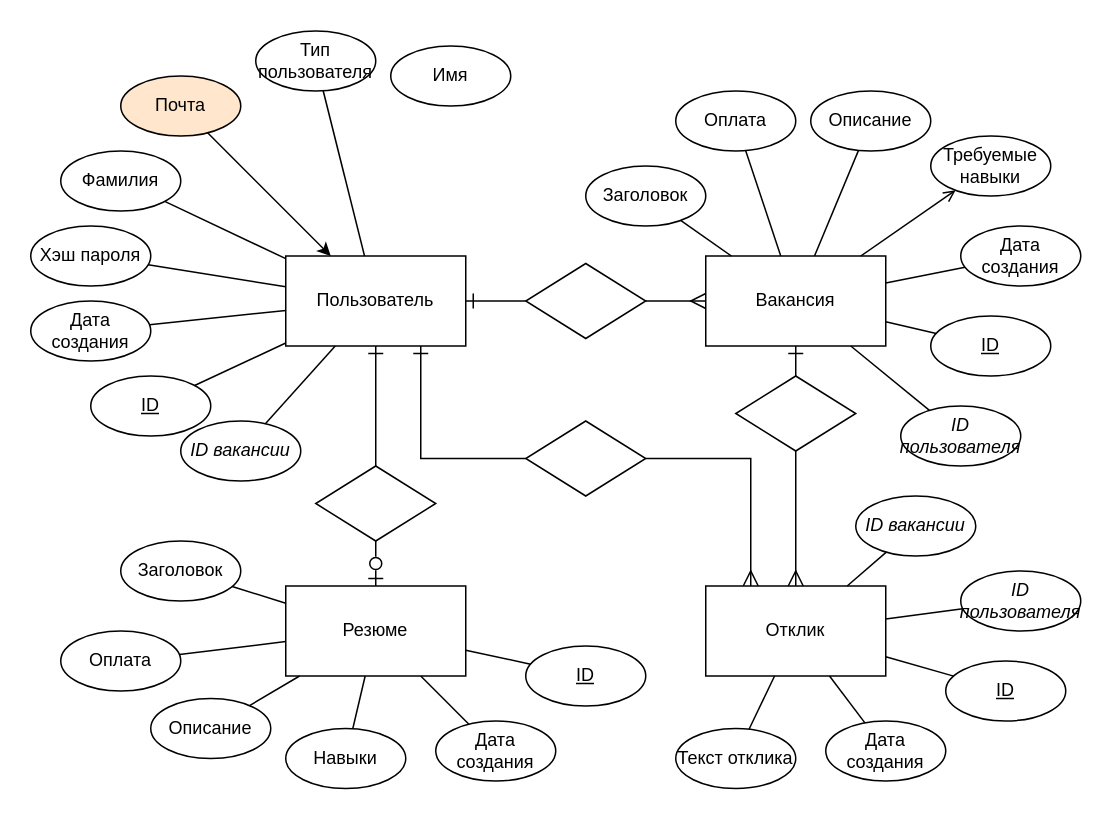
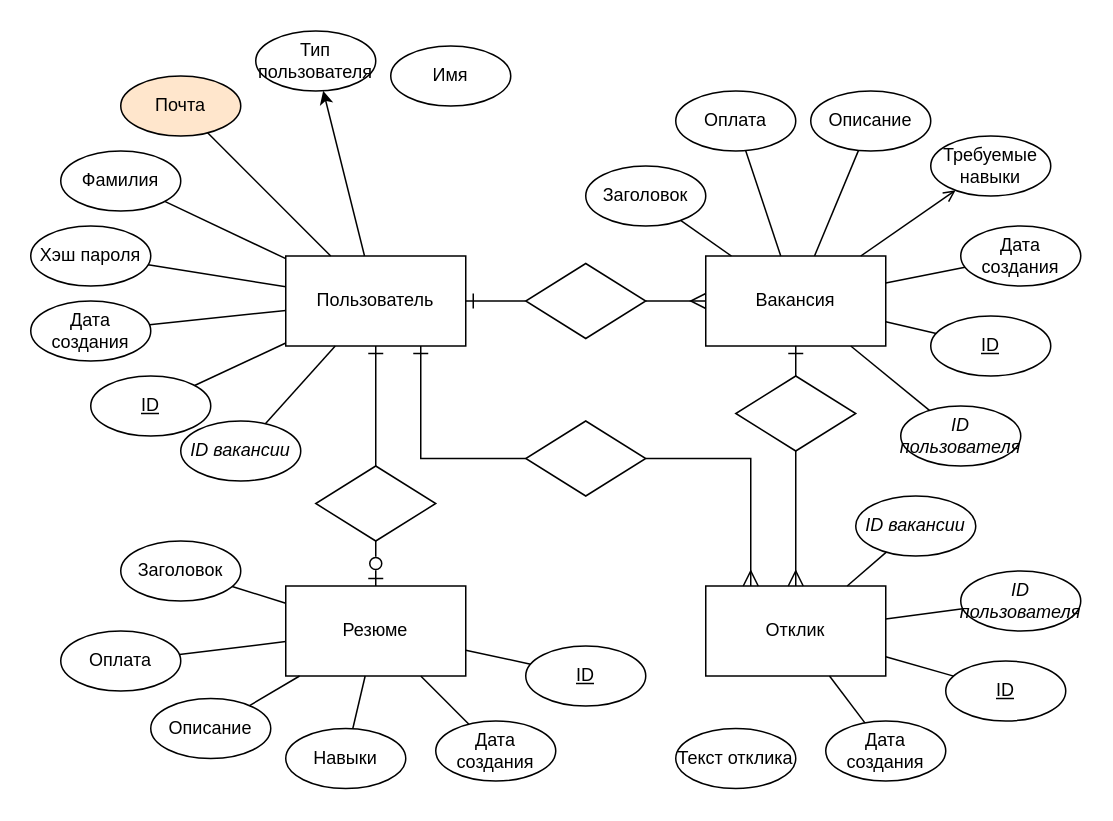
edge "Тип пользователя" -- "Пользователь": arrowhead none -> classic
edge "Почта" -> "Пользователь": arrowhead classic -> none
edge "Отклик" -- "Текст отклика": removed
